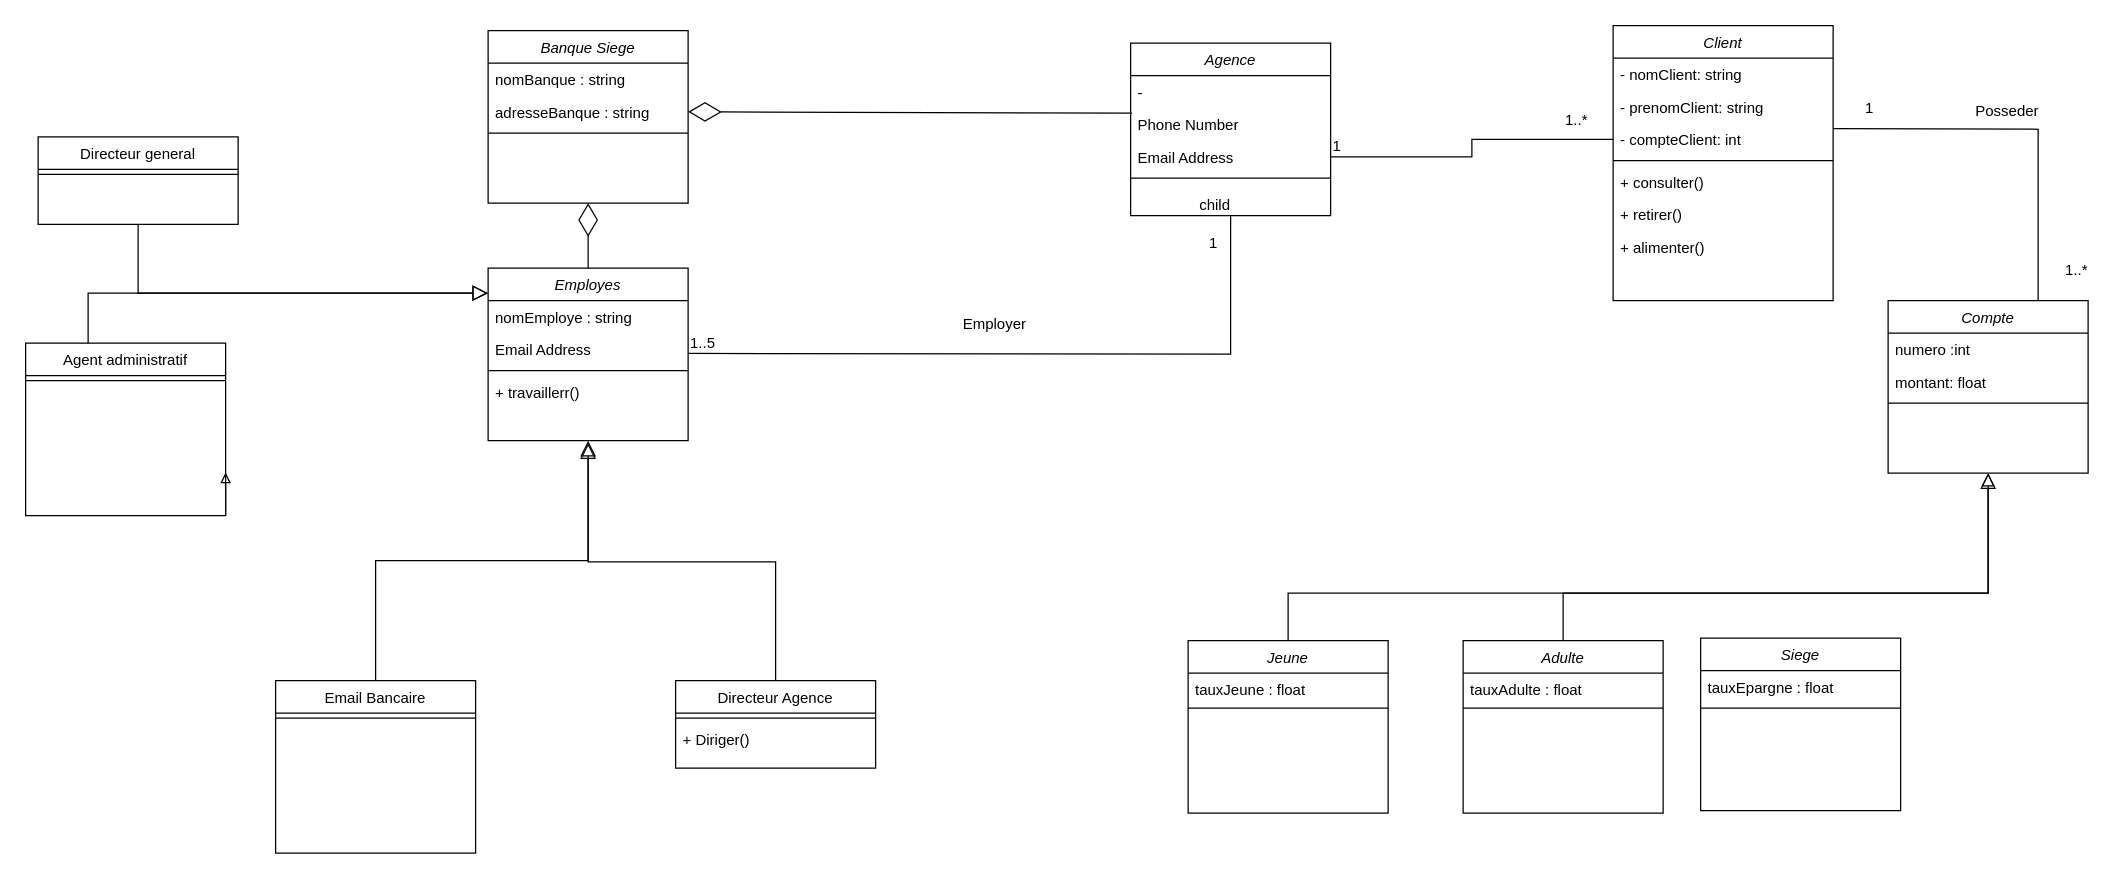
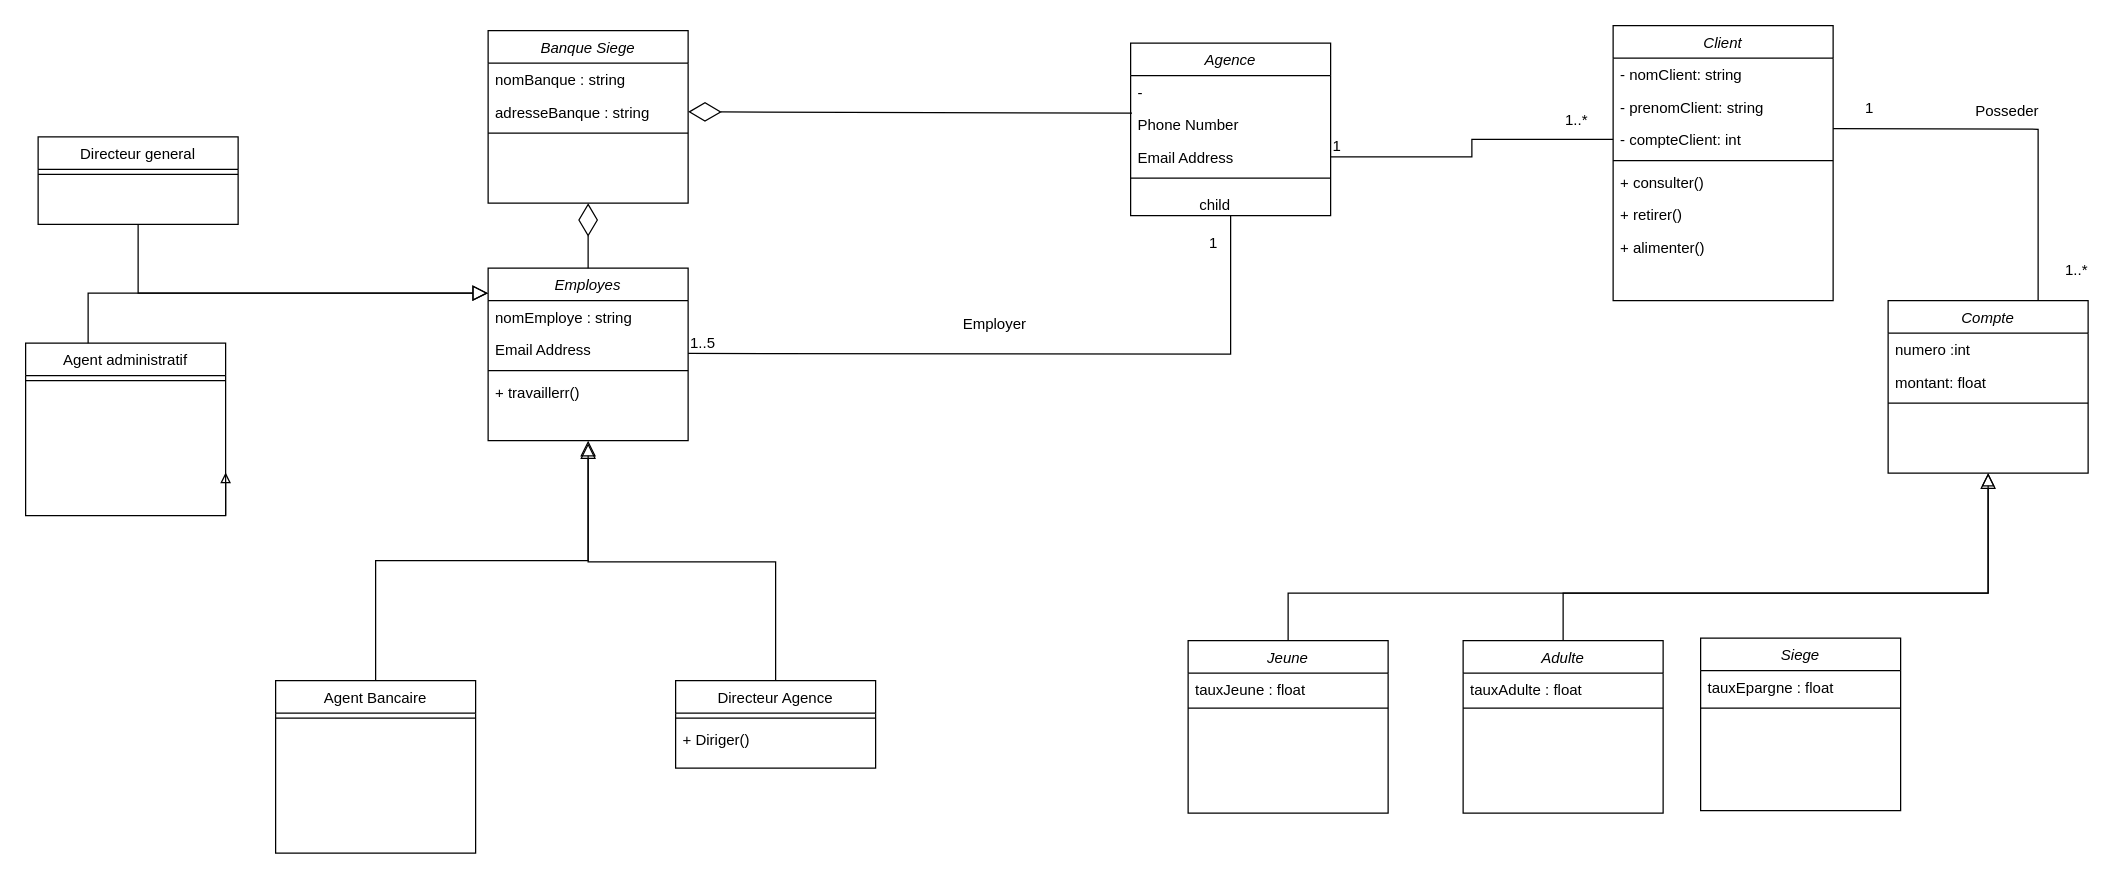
node "Email Bancaire": label "Email Bancaire" -> "Agent Bancaire"
